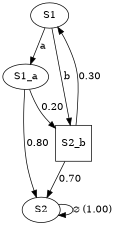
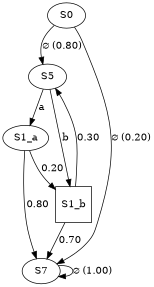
node "S1": label "S1" -> "S5"
node "S0": added
node "S2_b": label "S2_b" -> "S1_b"
node "S2": label "S2" -> "S7"
